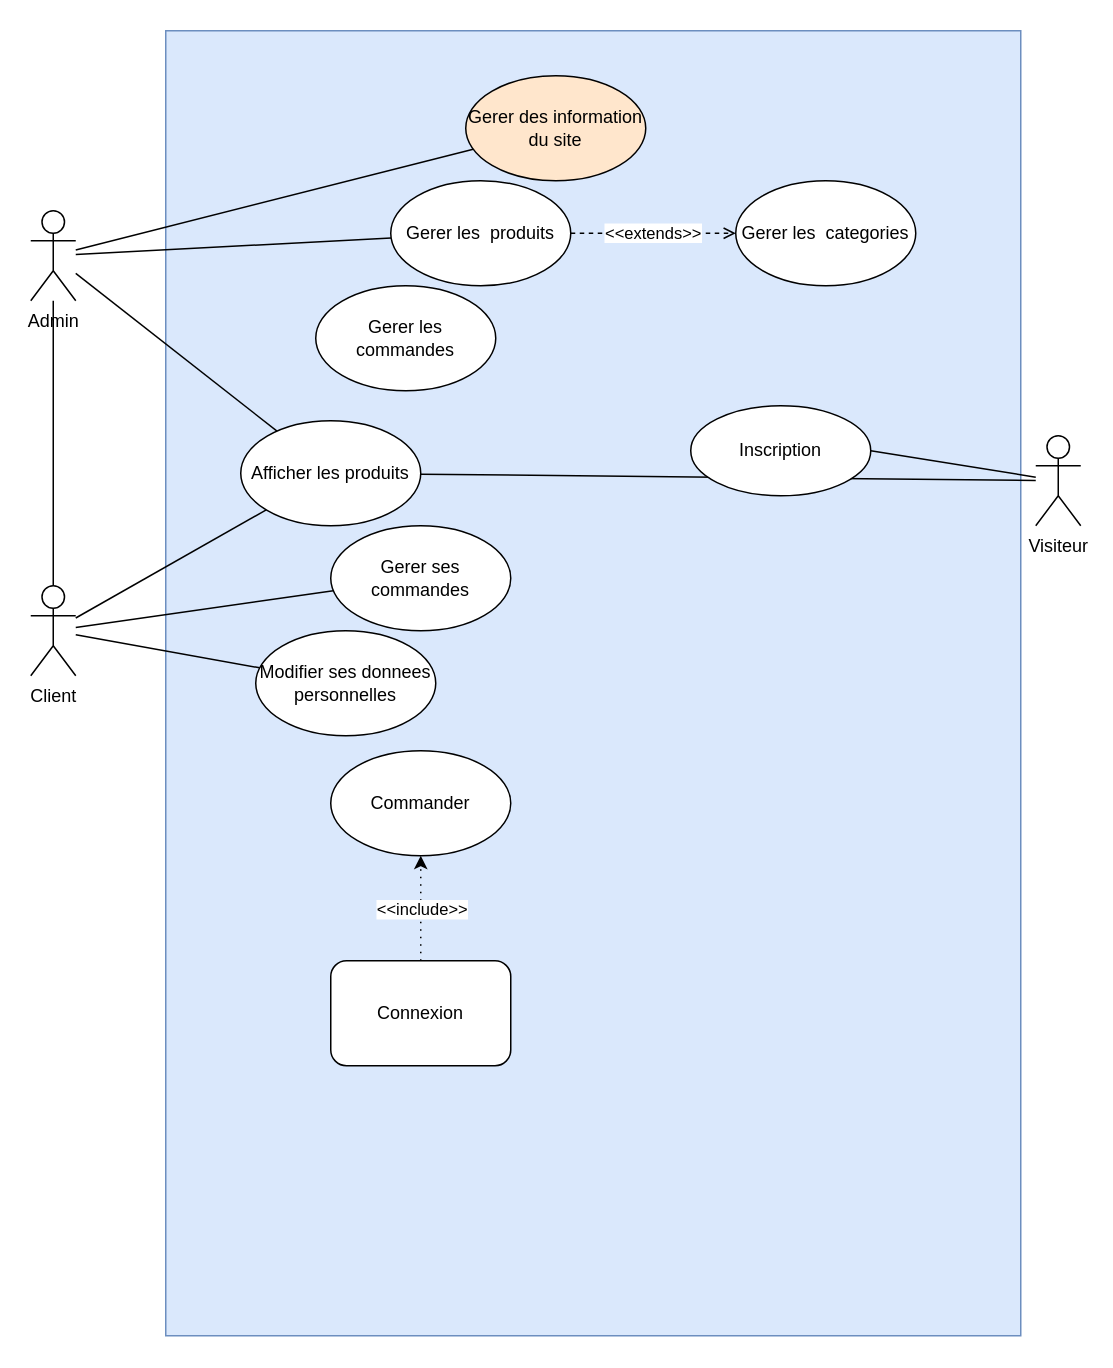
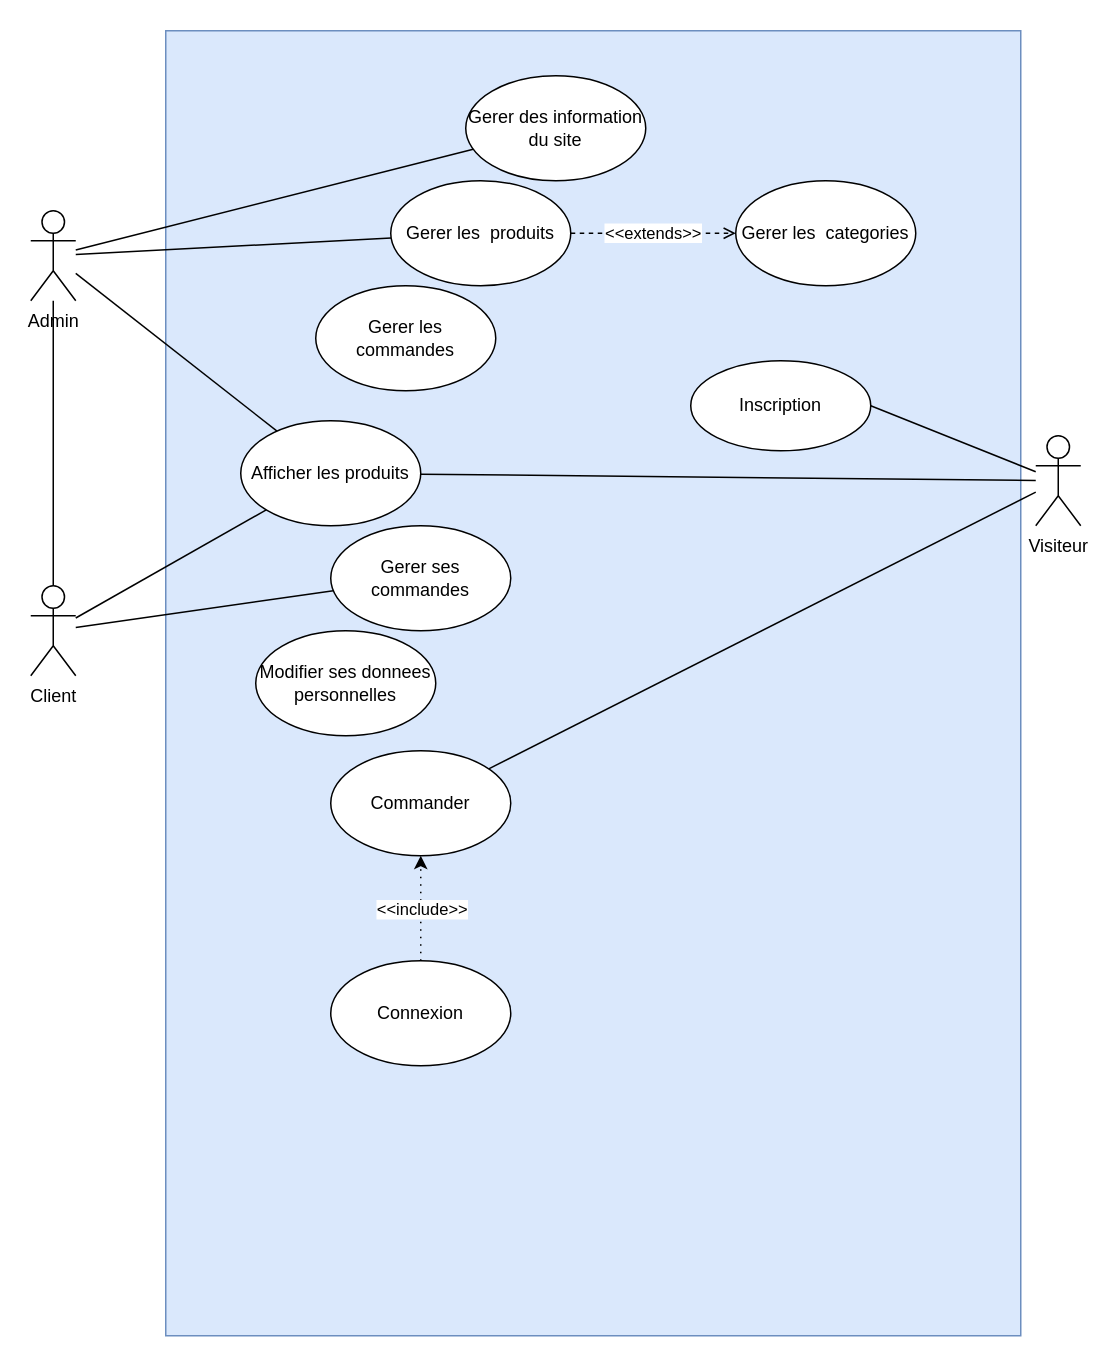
node "Gerer des information du site": fillcolor #ffe6cc -> #ffffff
node "Inscription": moved (781, 451) -> (781, 406)
edge "Visiteur" -- "Commander": added
edge "Client" -- "Modifier ses donnees personnelles": removed
node "Connexion": shape rounded rectangle -> ellipse
